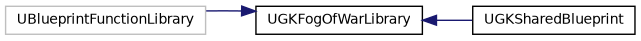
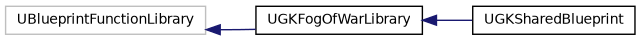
edge "UBlueprintFunctionLibrary" -> "UGKFogOfWarLibrary": reversed
